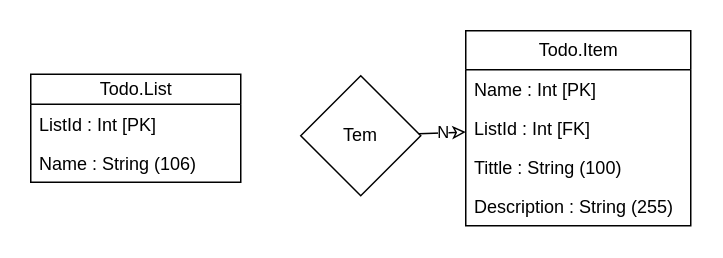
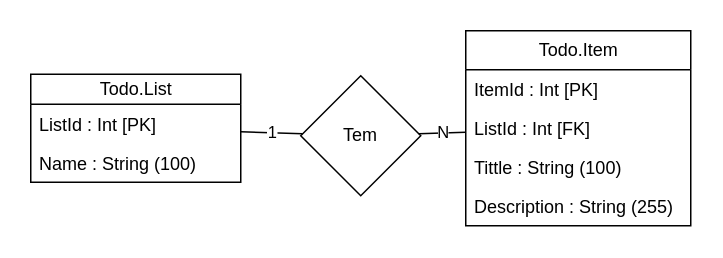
node "Name : Int [PK]": label "Name : Int [PK]" -> "ItemId : Int [PK]"
edge "Todo.List" -- "Tem": added, label "1"
edge "Tem" -> "Todo.Item": arrowhead classic -> none
node "Name : String (106)": label "Name : String (106)" -> "Name : String (100)"
